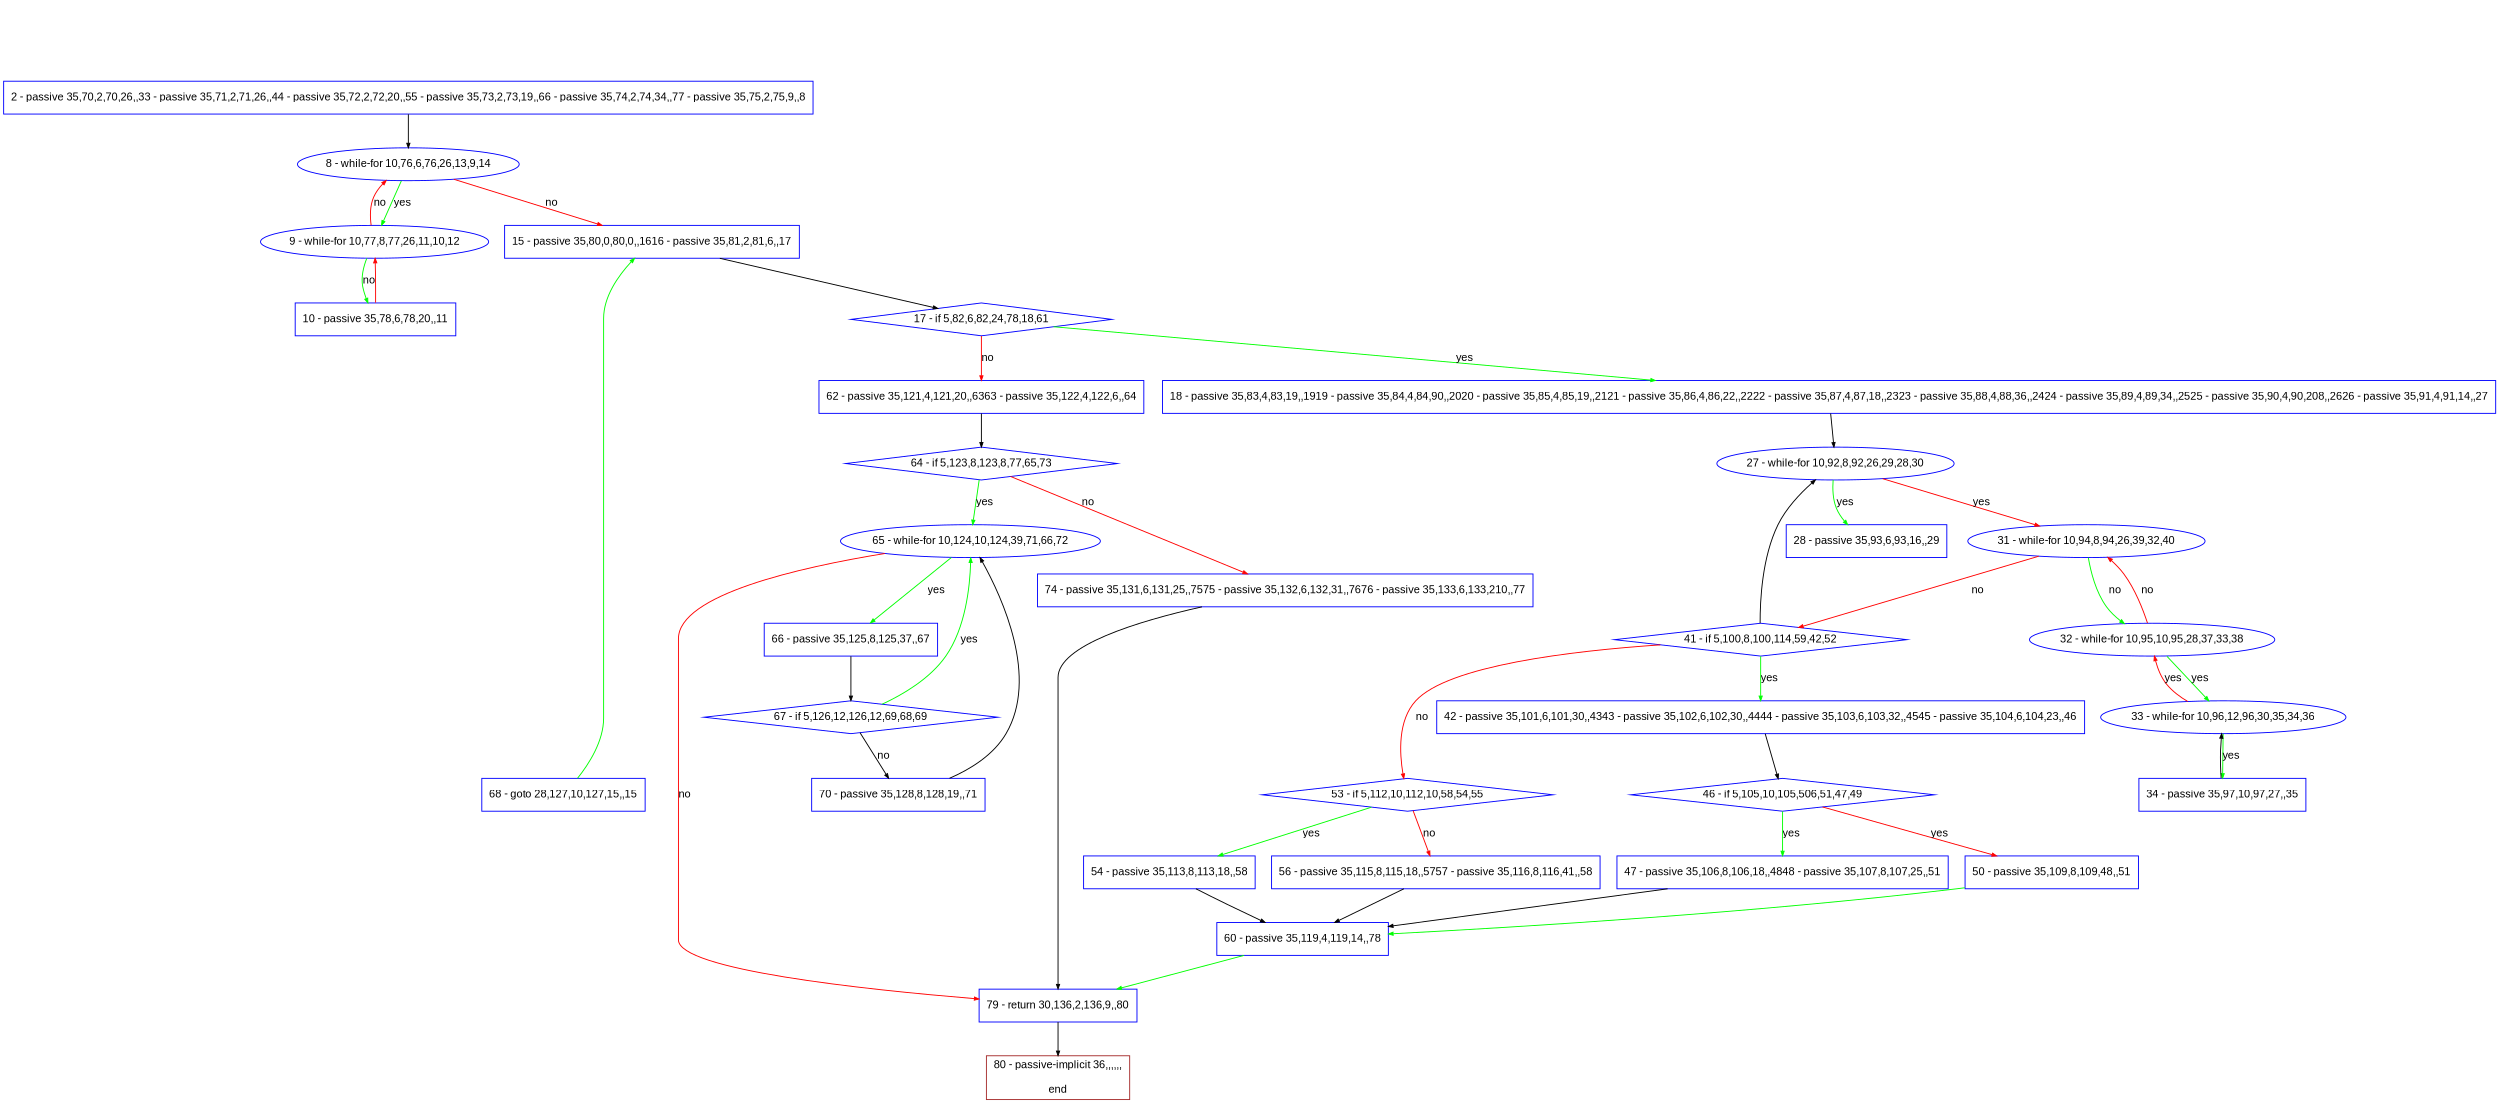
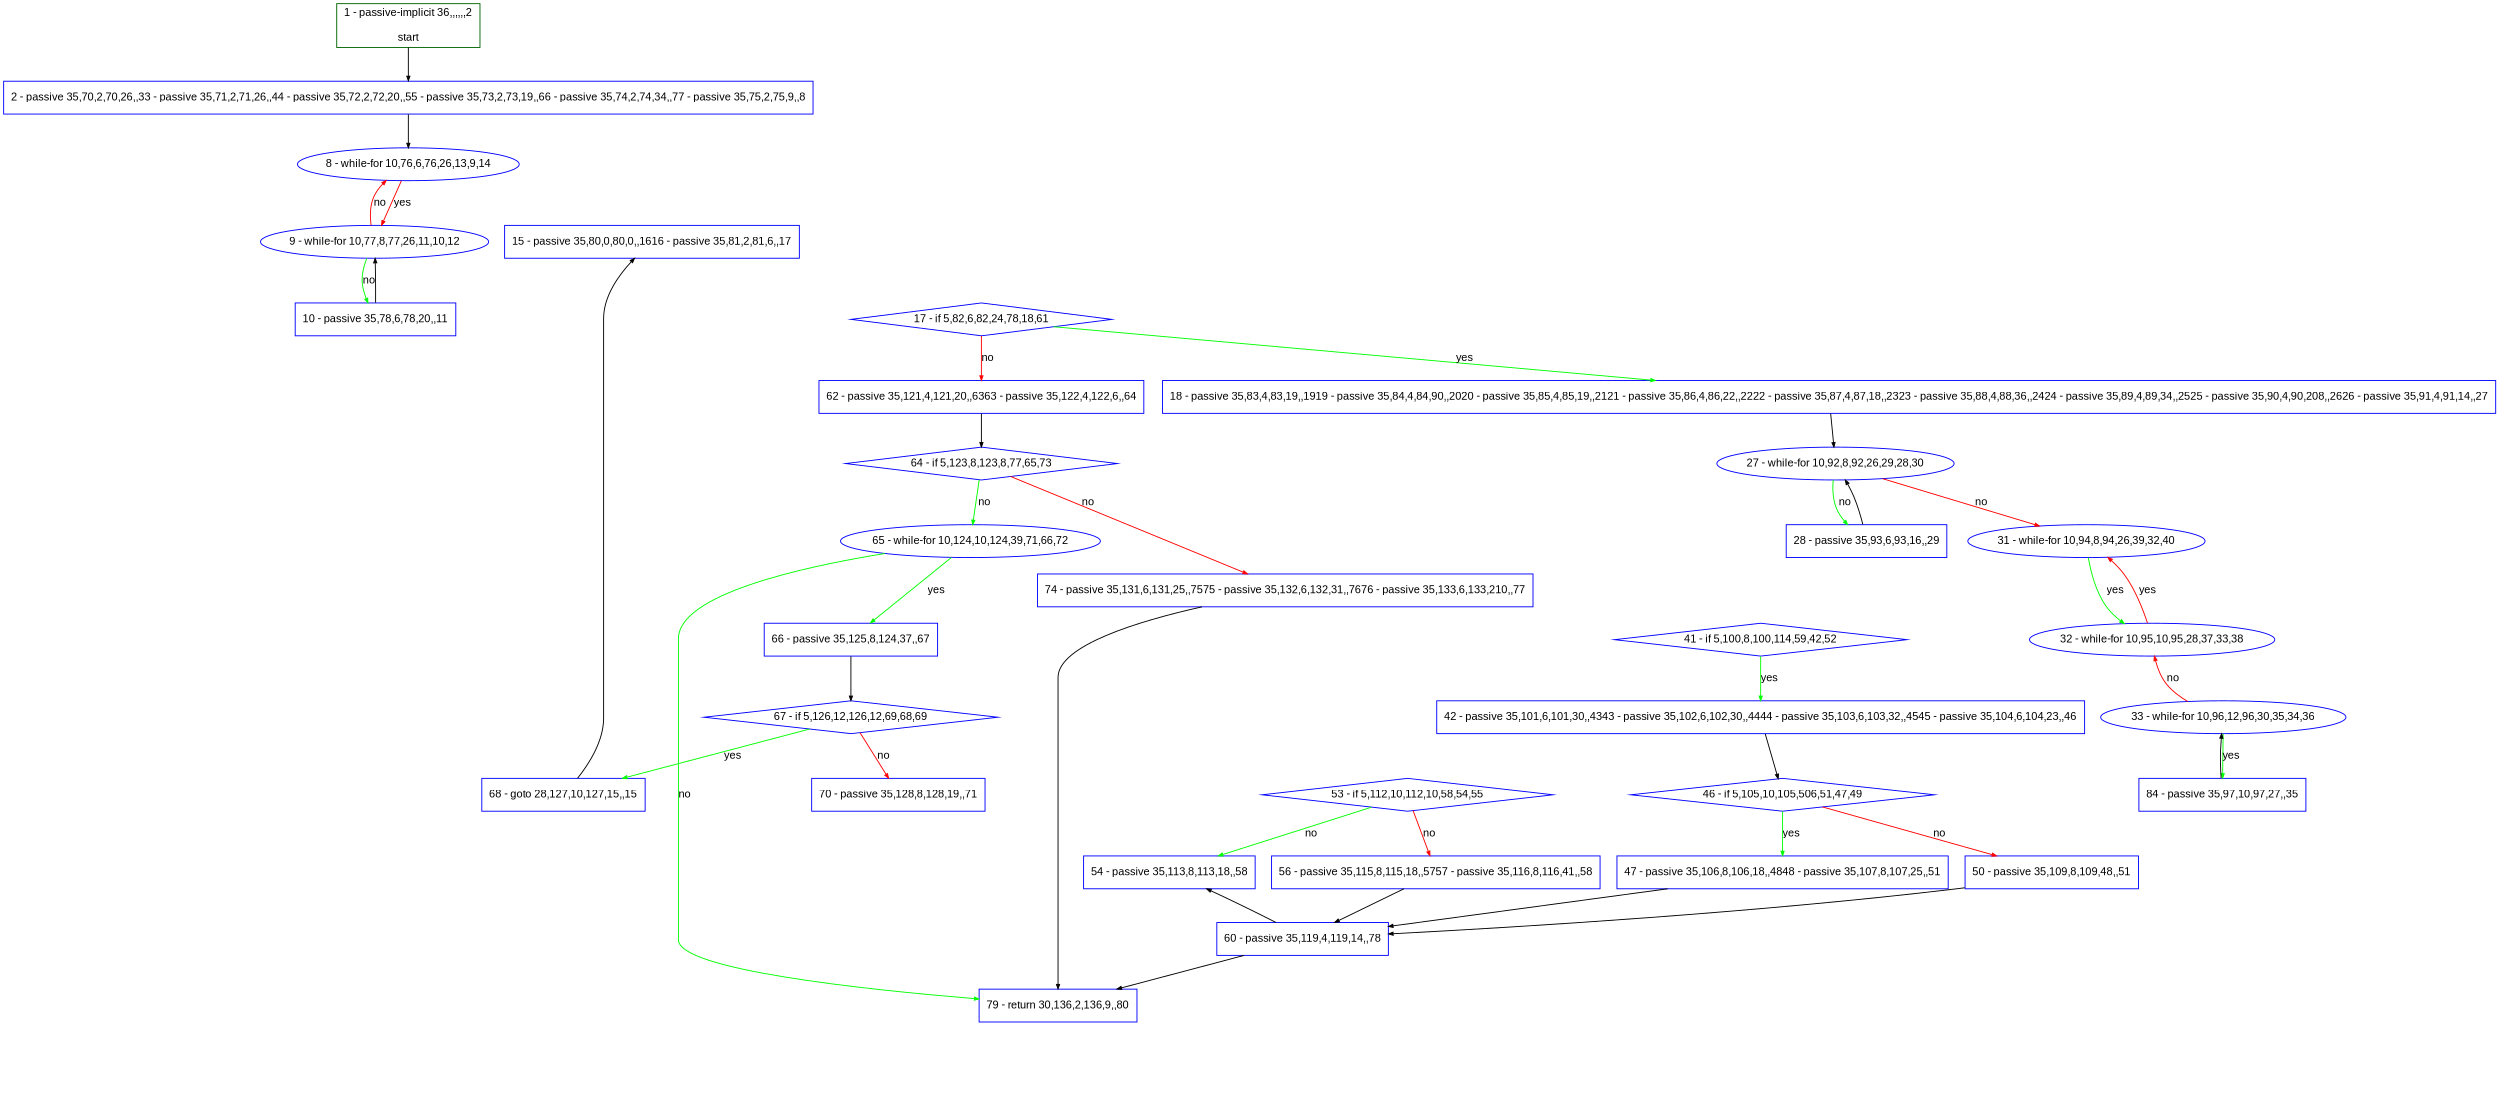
node "1 - passive-implicit 36,,,,,,2 start": added
edge "8 - while-for 10,76,6,76,26,13,9,14" -> "9 - while-for 10,77,8,77,26,11,10,12": color #00ff00 -> #ff0000
edge "8 - while-for 10,76,6,76,26,13,9,14" -> "15 - passive 35,80,0,80,0,,1616 - passive 35,81,2,81,6,,17": removed, label "no"
edge "10 - passive 35,78,6,78,20,,11" -> "9 - while-for 10,77,8,77,26,11,10,12": color #ff0000 -> #000000
edge "15 - passive 35,80,0,80,0,,1616 - passive 35,81,2,81,6,,17" -> "17 - if 5,82,6,82,24,78,18,61": removed
edge "64 - if 5,123,8,123,8,77,65,73" -> "65 - while-for 10,124,10,124,39,71,66,72": label "yes" -> "no"
edge "27 - while-for 10,92,8,92,26,29,28,30" -> "28 - passive 35,93,6,93,16,,29": label "yes" -> "no"
edge "27 - while-for 10,92,8,92,26,29,28,30" -> "31 - while-for 10,94,8,94,26,39,32,40": label "yes" -> "no"
edge "68 - goto 28,127,10,127,15,,15" -> "15 - passive 35,80,0,80,0,,1616 - passive 35,81,2,81,6,,17": color #00ff00 -> #000000
edge "41 - if 5,100,8,100,114,59,42,52" -> "27 - while-for 10,92,8,92,26,29,28,30": now "28 - passive 35,93,6,93,16,,29" -> "27 - while-for 10,92,8,92,26,29,28,30"
edge "31 - while-for 10,94,8,94,26,39,32,40" -> "32 - while-for 10,95,10,95,28,37,33,38": label "no" -> "yes"
edge "32 - while-for 10,95,10,95,28,37,33,38" -> "31 - while-for 10,94,8,94,26,39,32,40": label "no" -> "yes"
edge "31 - while-for 10,94,8,94,26,39,32,40" -> "41 - if 5,100,8,100,114,59,42,52": removed, label "no"
node "66 - passive 35,125,8,125,37,,67": label "66 - passive 35,125,8,125,37,,67" -> "66 - passive 35,125,8,124,37,,67"
edge "67 - if 5,126,12,126,12,69,68,69" -> "65 - while-for 10,124,10,124,39,71,66,72": now "67 - if 5,126,12,126,12,69,68,69" -> "68 - goto 28,127,10,127,15,,15"
edge "41 - if 5,100,8,100,114,59,42,52" -> "53 - if 5,112,10,112,10,58,54,55": removed, label "no"
edge "32 - while-for 10,95,10,95,28,37,33,38" -> "33 - while-for 10,96,12,96,30,35,34,36": removed, label "yes"
edge "33 - while-for 10,96,12,96,30,35,34,36" -> "32 - while-for 10,95,10,95,28,37,33,38": label "yes" -> "no"
edge "70 - passive 35,128,8,128,19,,71" -> "65 - while-for 10,124,10,124,39,71,66,72": removed
edge "67 - if 5,126,12,126,12,69,68,69" -> "70 - passive 35,128,8,128,19,,71": color #000000 -> #ff0000
node "34 - passive 35,97,10,97,27,,35": label "34 - passive 35,97,10,97,27,,35" -> "84 - passive 35,97,10,97,27,,35"
edge "65 - while-for 10,124,10,124,39,71,66,72" -> "79 - return 30,136,2,136,9,,80": color #ff0000 -> #00ff00
edge "53 - if 5,112,10,112,10,58,54,55" -> "54 - passive 35,113,8,113,18,,58": label "yes" -> "no"
edge "46 - if 5,105,10,105,506,51,47,49" -> "50 - passive 35,109,8,109,48,,51": label "yes" -> "no"
edge "54 - passive 35,113,8,113,18,,58" -> "60 - passive 35,119,4,119,14,,78": reversed
edge "50 - passive 35,109,8,109,48,,51" -> "60 - passive 35,119,4,119,14,,78": color #00ff00 -> #000000
edge "60 - passive 35,119,4,119,14,,78" -> "79 - return 30,136,2,136,9,,80": color #00ff00 -> #000000
node "80 - passive-implicit 36,,,,,, end": removed
